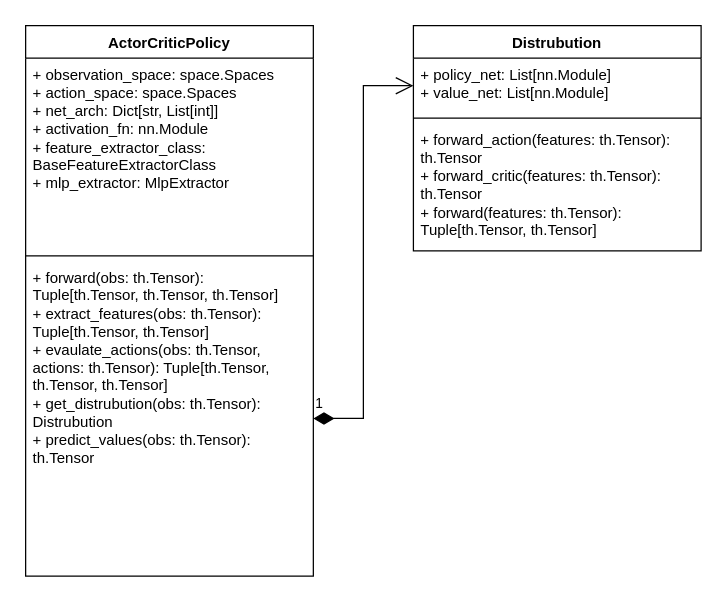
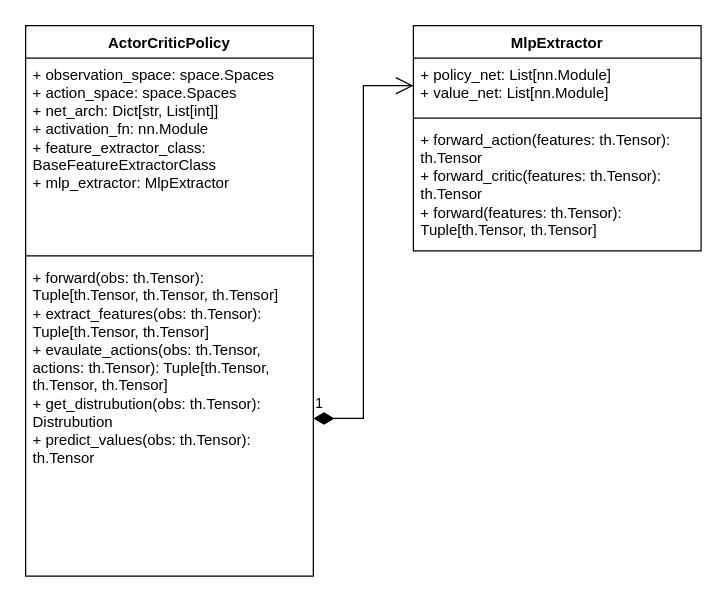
node "Distrubution": label "Distrubution" -> "MlpExtractor"
